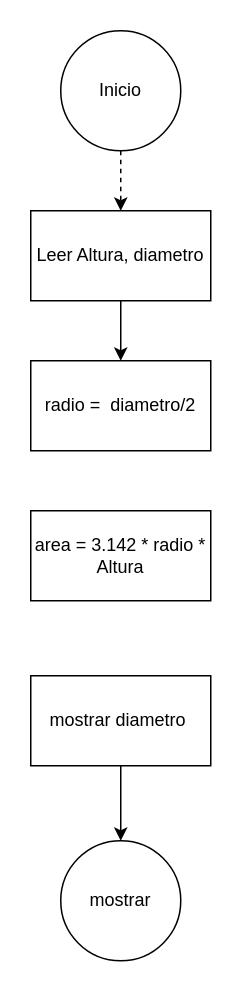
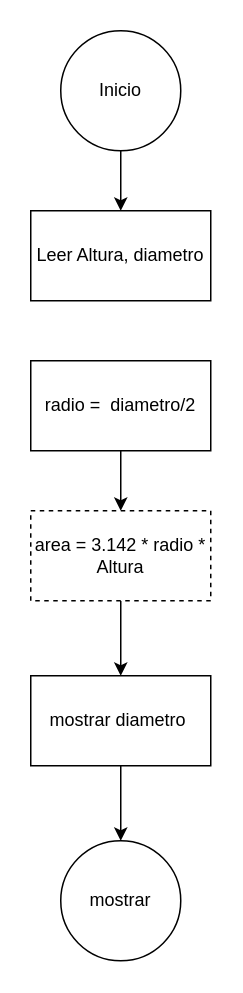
edge "Inicio" -> "Leer Altura, diametro": style dashed -> solid
edge "Leer Altura, diametro" -> "radio = diametro/2": removed
edge "radio = diametro/2" -> "area = 3.142 * radio * Altura": added
node "area = 3.142 * radio * Altura": style solid -> dashed
edge "area = 3.142 * radio * Altura" -> "mostrar diametro": added
